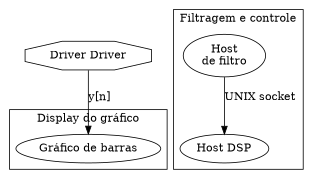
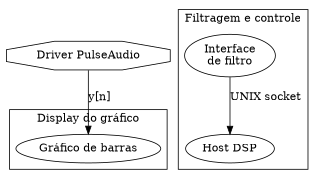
node "Driver Driver": label "Driver Driver" -> "Driver PulseAudio"
node "Host de filtro": label "Host de filtro" -> "Interface de filtro"
